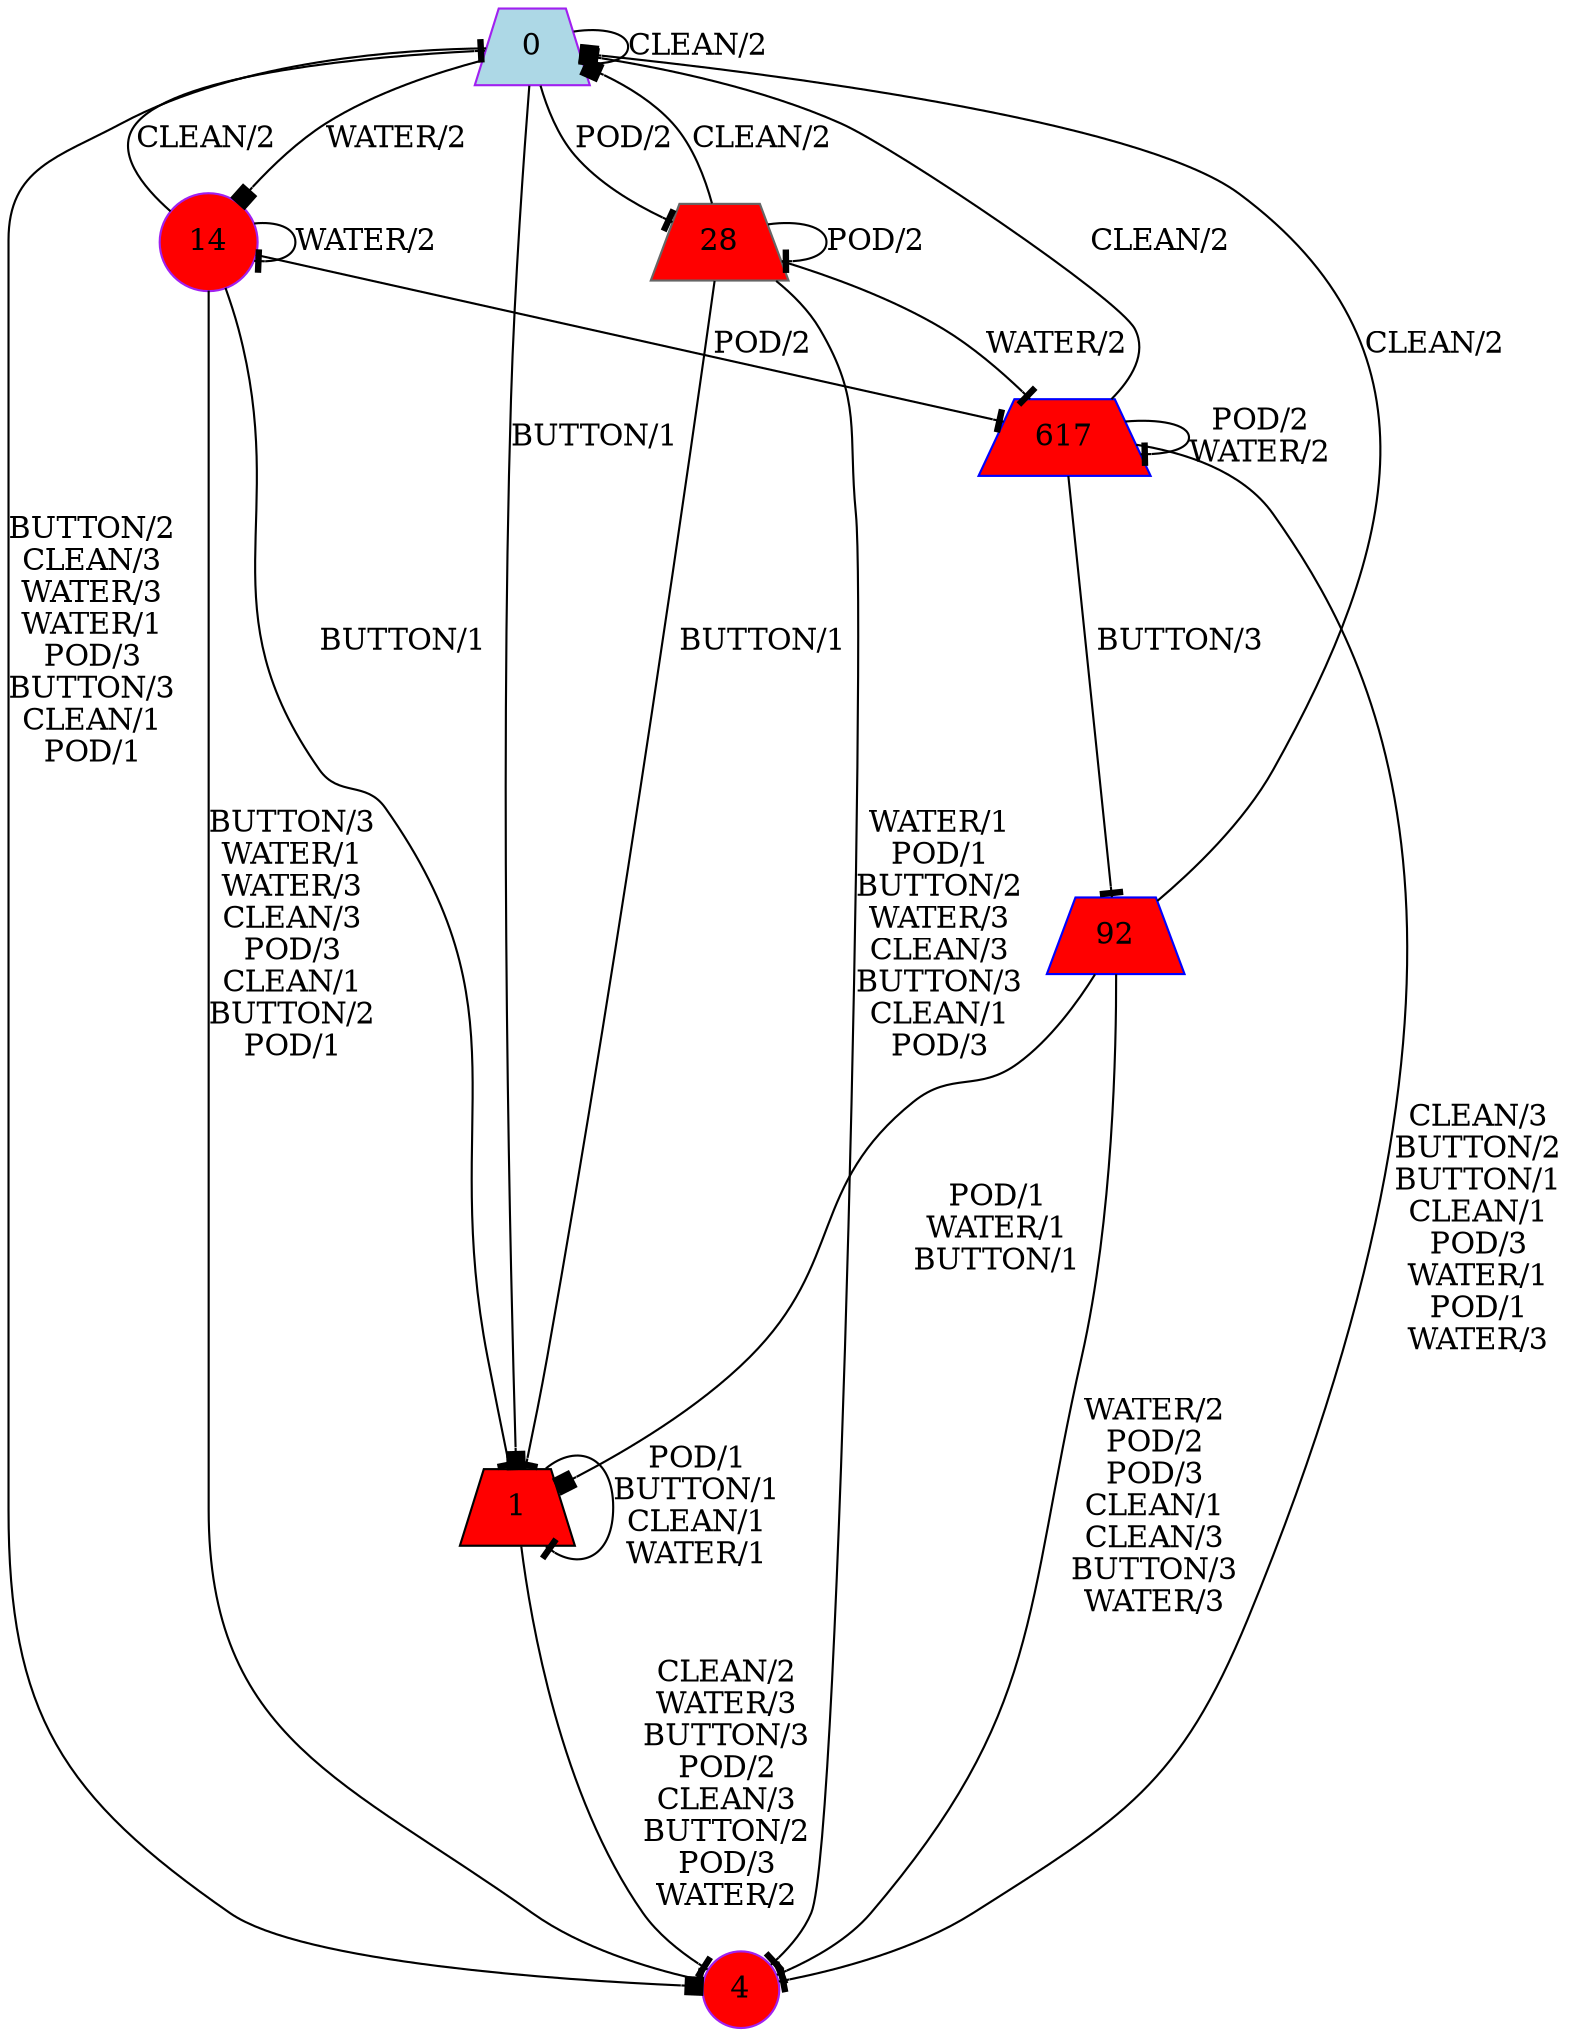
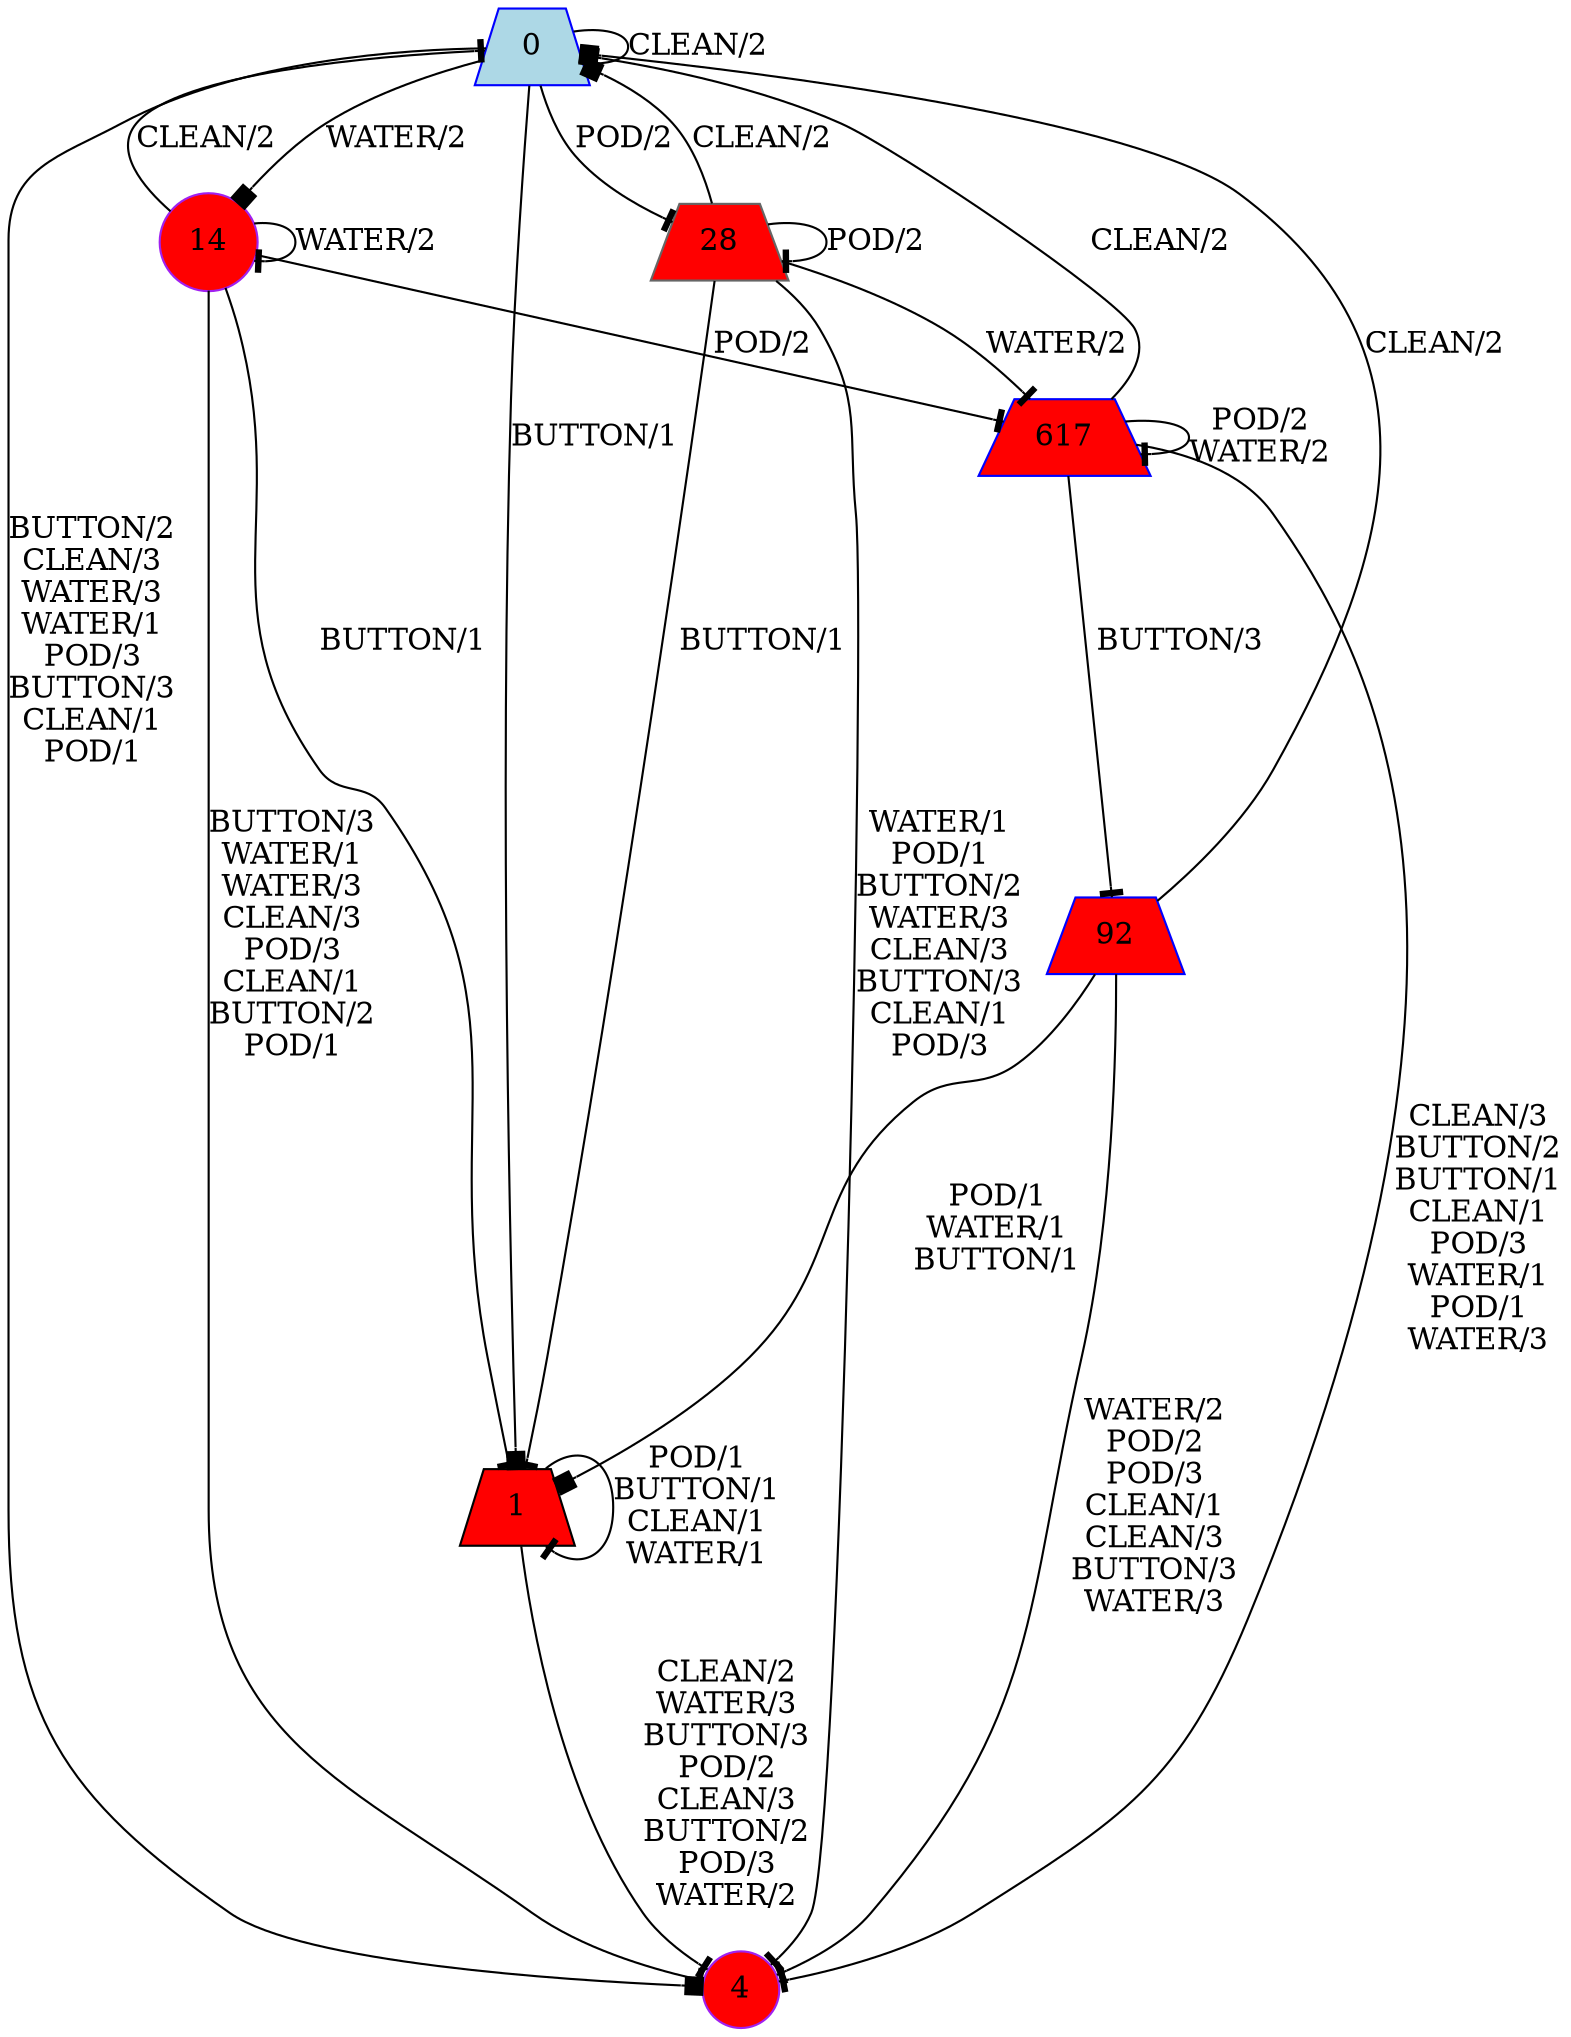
node "0": color purple -> blue
